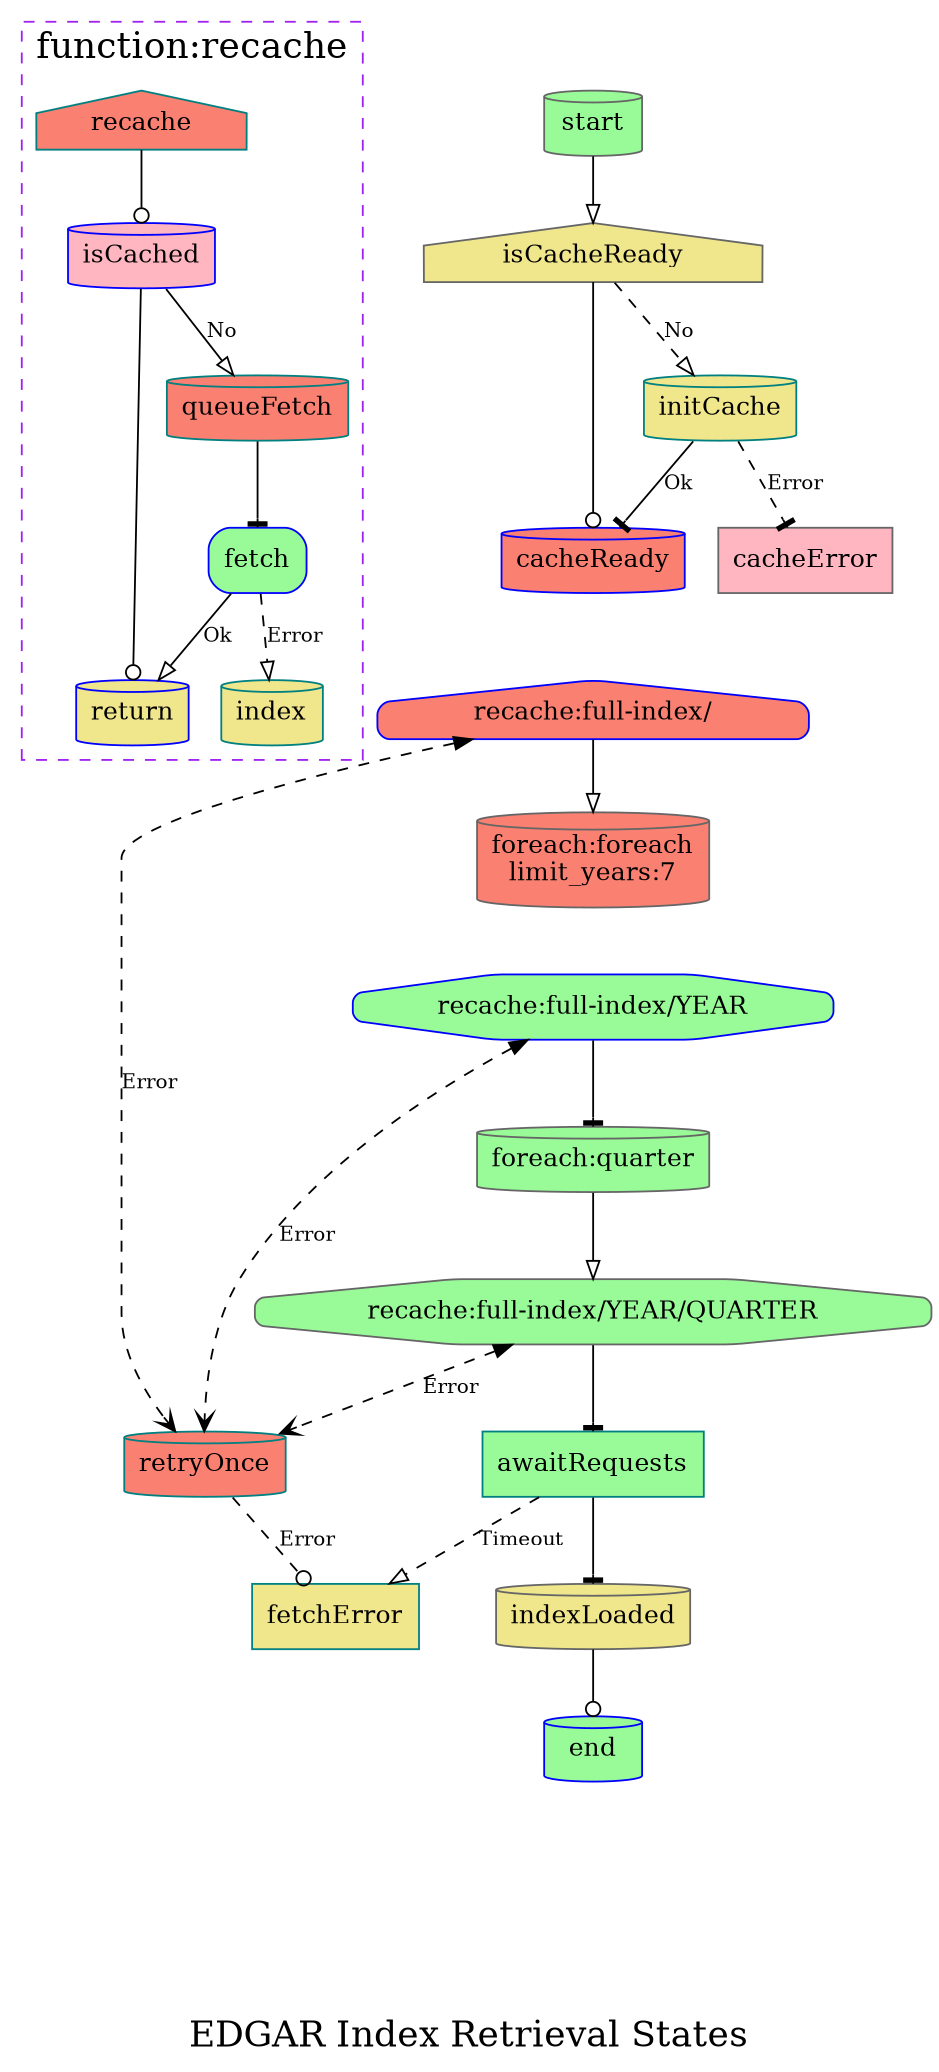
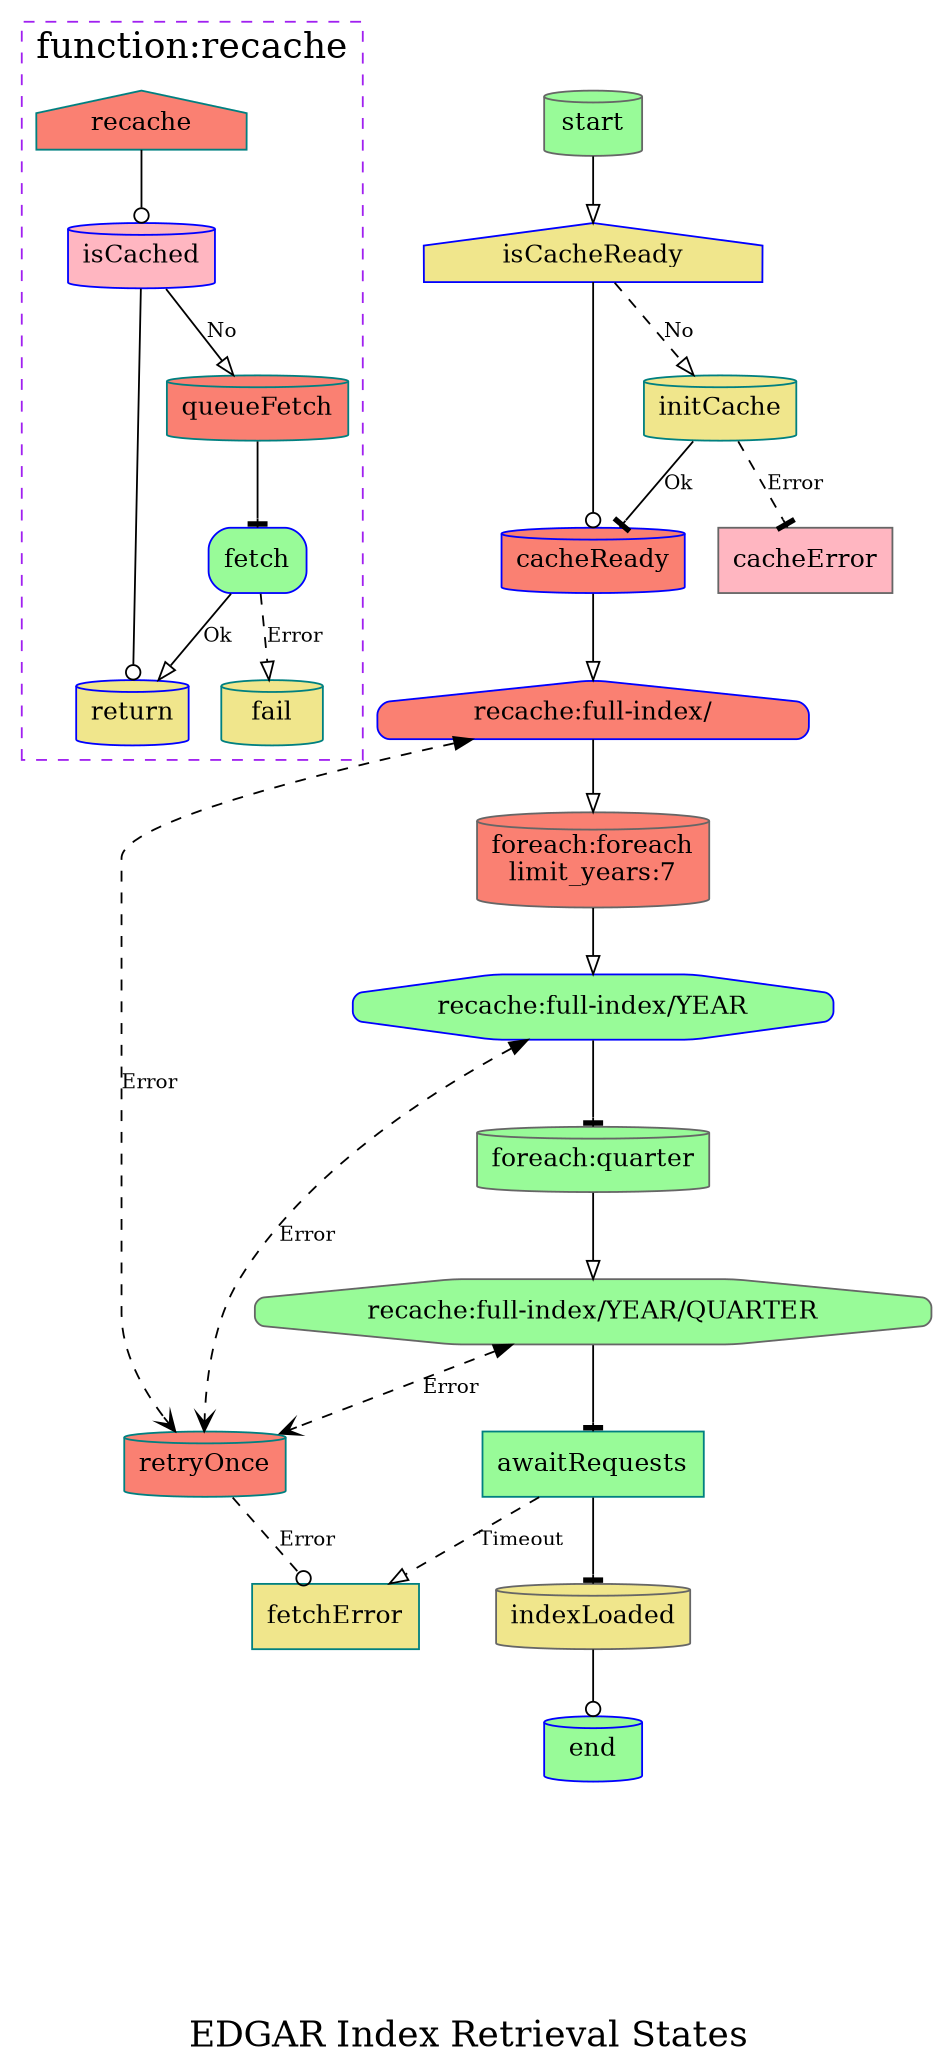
node "isCacheReady": color gray40 -> blue
edge "cacheReady" -> "recache:full-index/": added
node "index": label "index" -> "fail"
edge "foreach:foreach limit_years:7" -> "recache:full-index/YEAR": added
